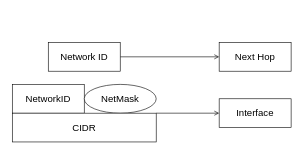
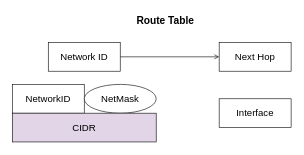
node "Route Table": added
edge "CIDR" -> "Interface": removed
node "CIDR": fillcolor #ffffff -> #e1d5e7
